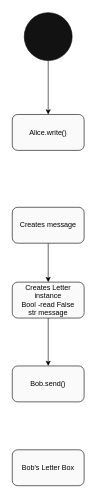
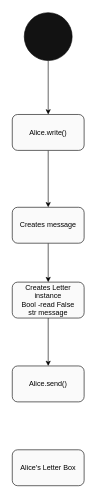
edge "Alice.write()" -> "Creates message": added
node "Bob.send()": label "Bob.send()" -> "Alice.send()"
node "Bob's Letter Box": label "Bob's Letter Box" -> "Alice's Letter Box"
